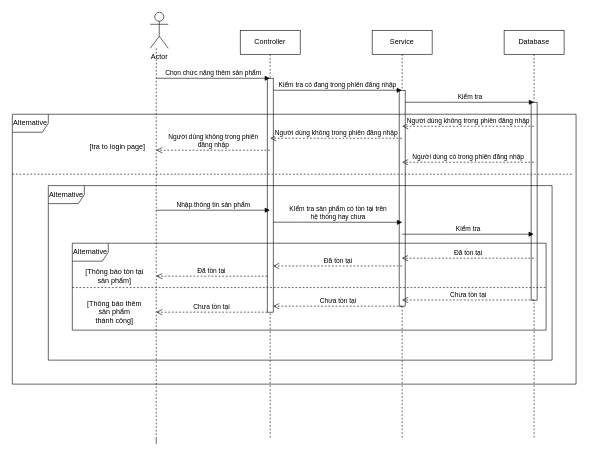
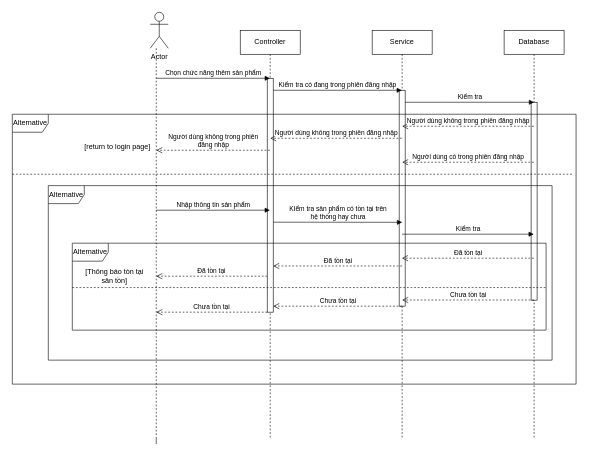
node "[tra to login page]": label "[tra to login page]" -> "[return to login page]"
node "[Thông báo tòn tại sản phẩm]": label "[Thông báo tòn tại sản phẩm]" -> "[Thông báo tòn tại sản tồn]"
node "[Thông báo thêm sản phẩm thành công]": removed
